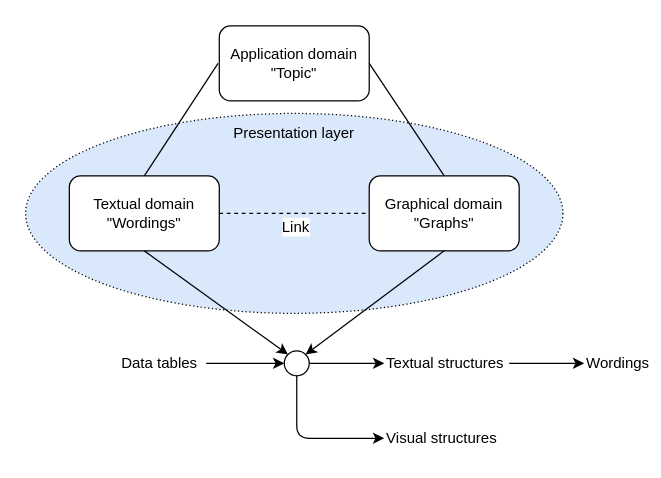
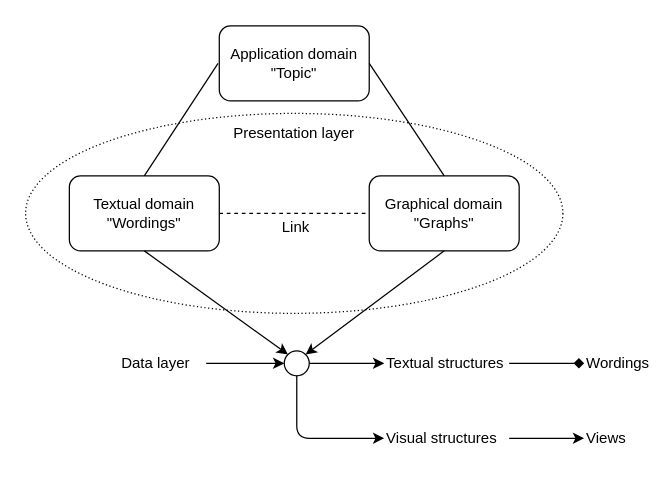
node "Presentation layer": fillcolor #dae8fc -> #ffffff
node "Data tables": label "Data tables" -> "Data layer"
edge "Textual structures" -> "Wordings": arrowhead classic -> diamond
edge "Visual structures" -> "Views": added
node "Views": added
